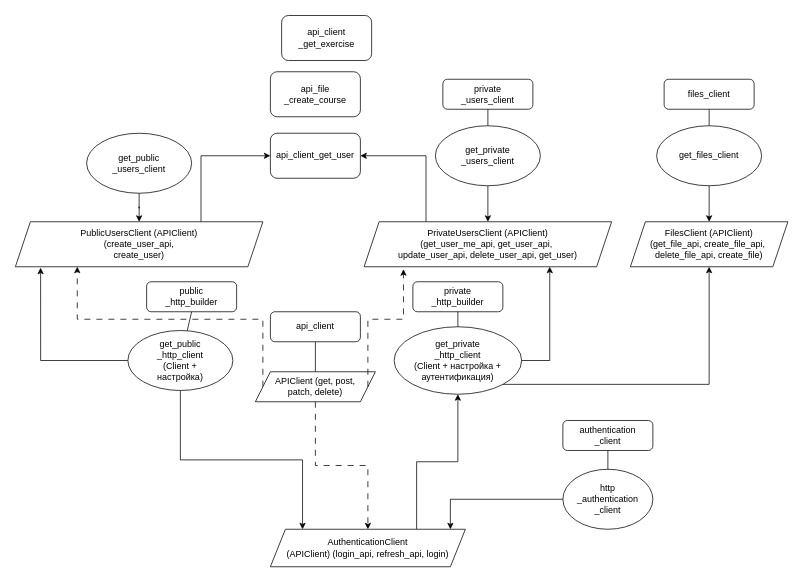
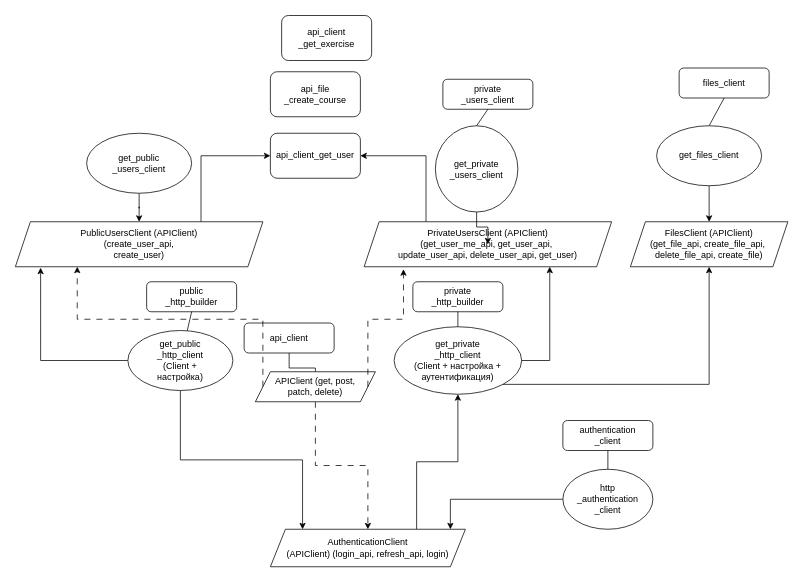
node "files_client": moved (709, 94) -> (724, 83)
node "get_private _users_client": size 105x60 -> 83x86
node "api_client": moved (315, 327) -> (289, 338)
